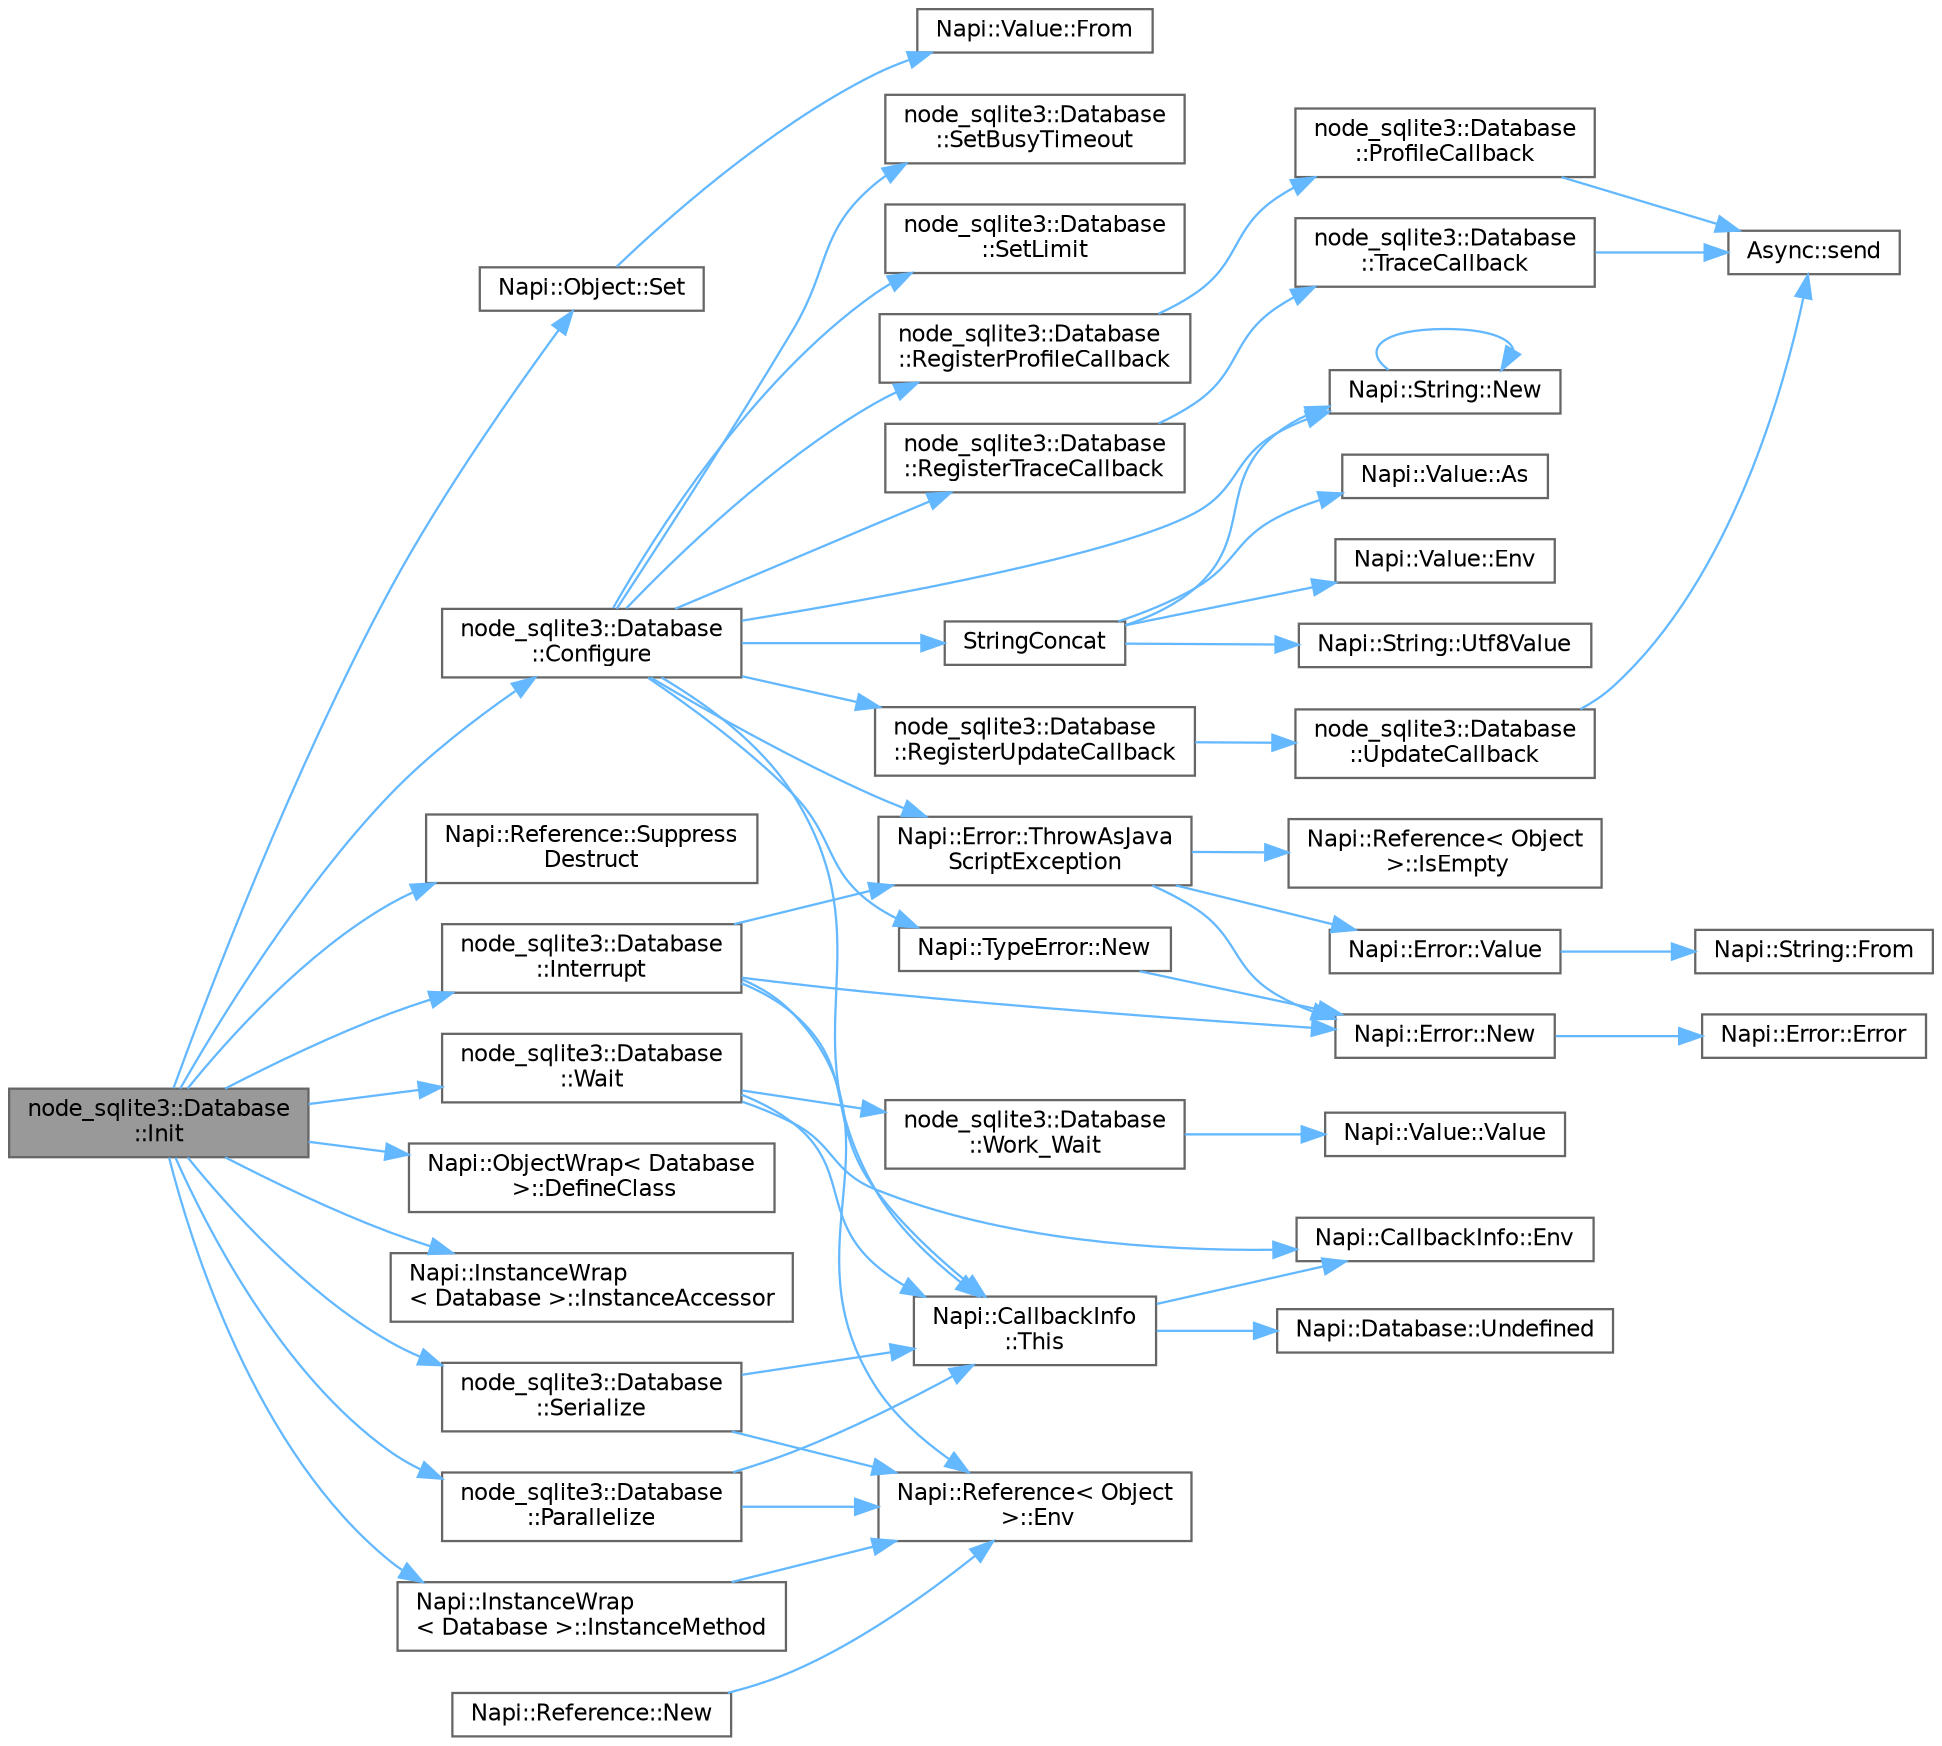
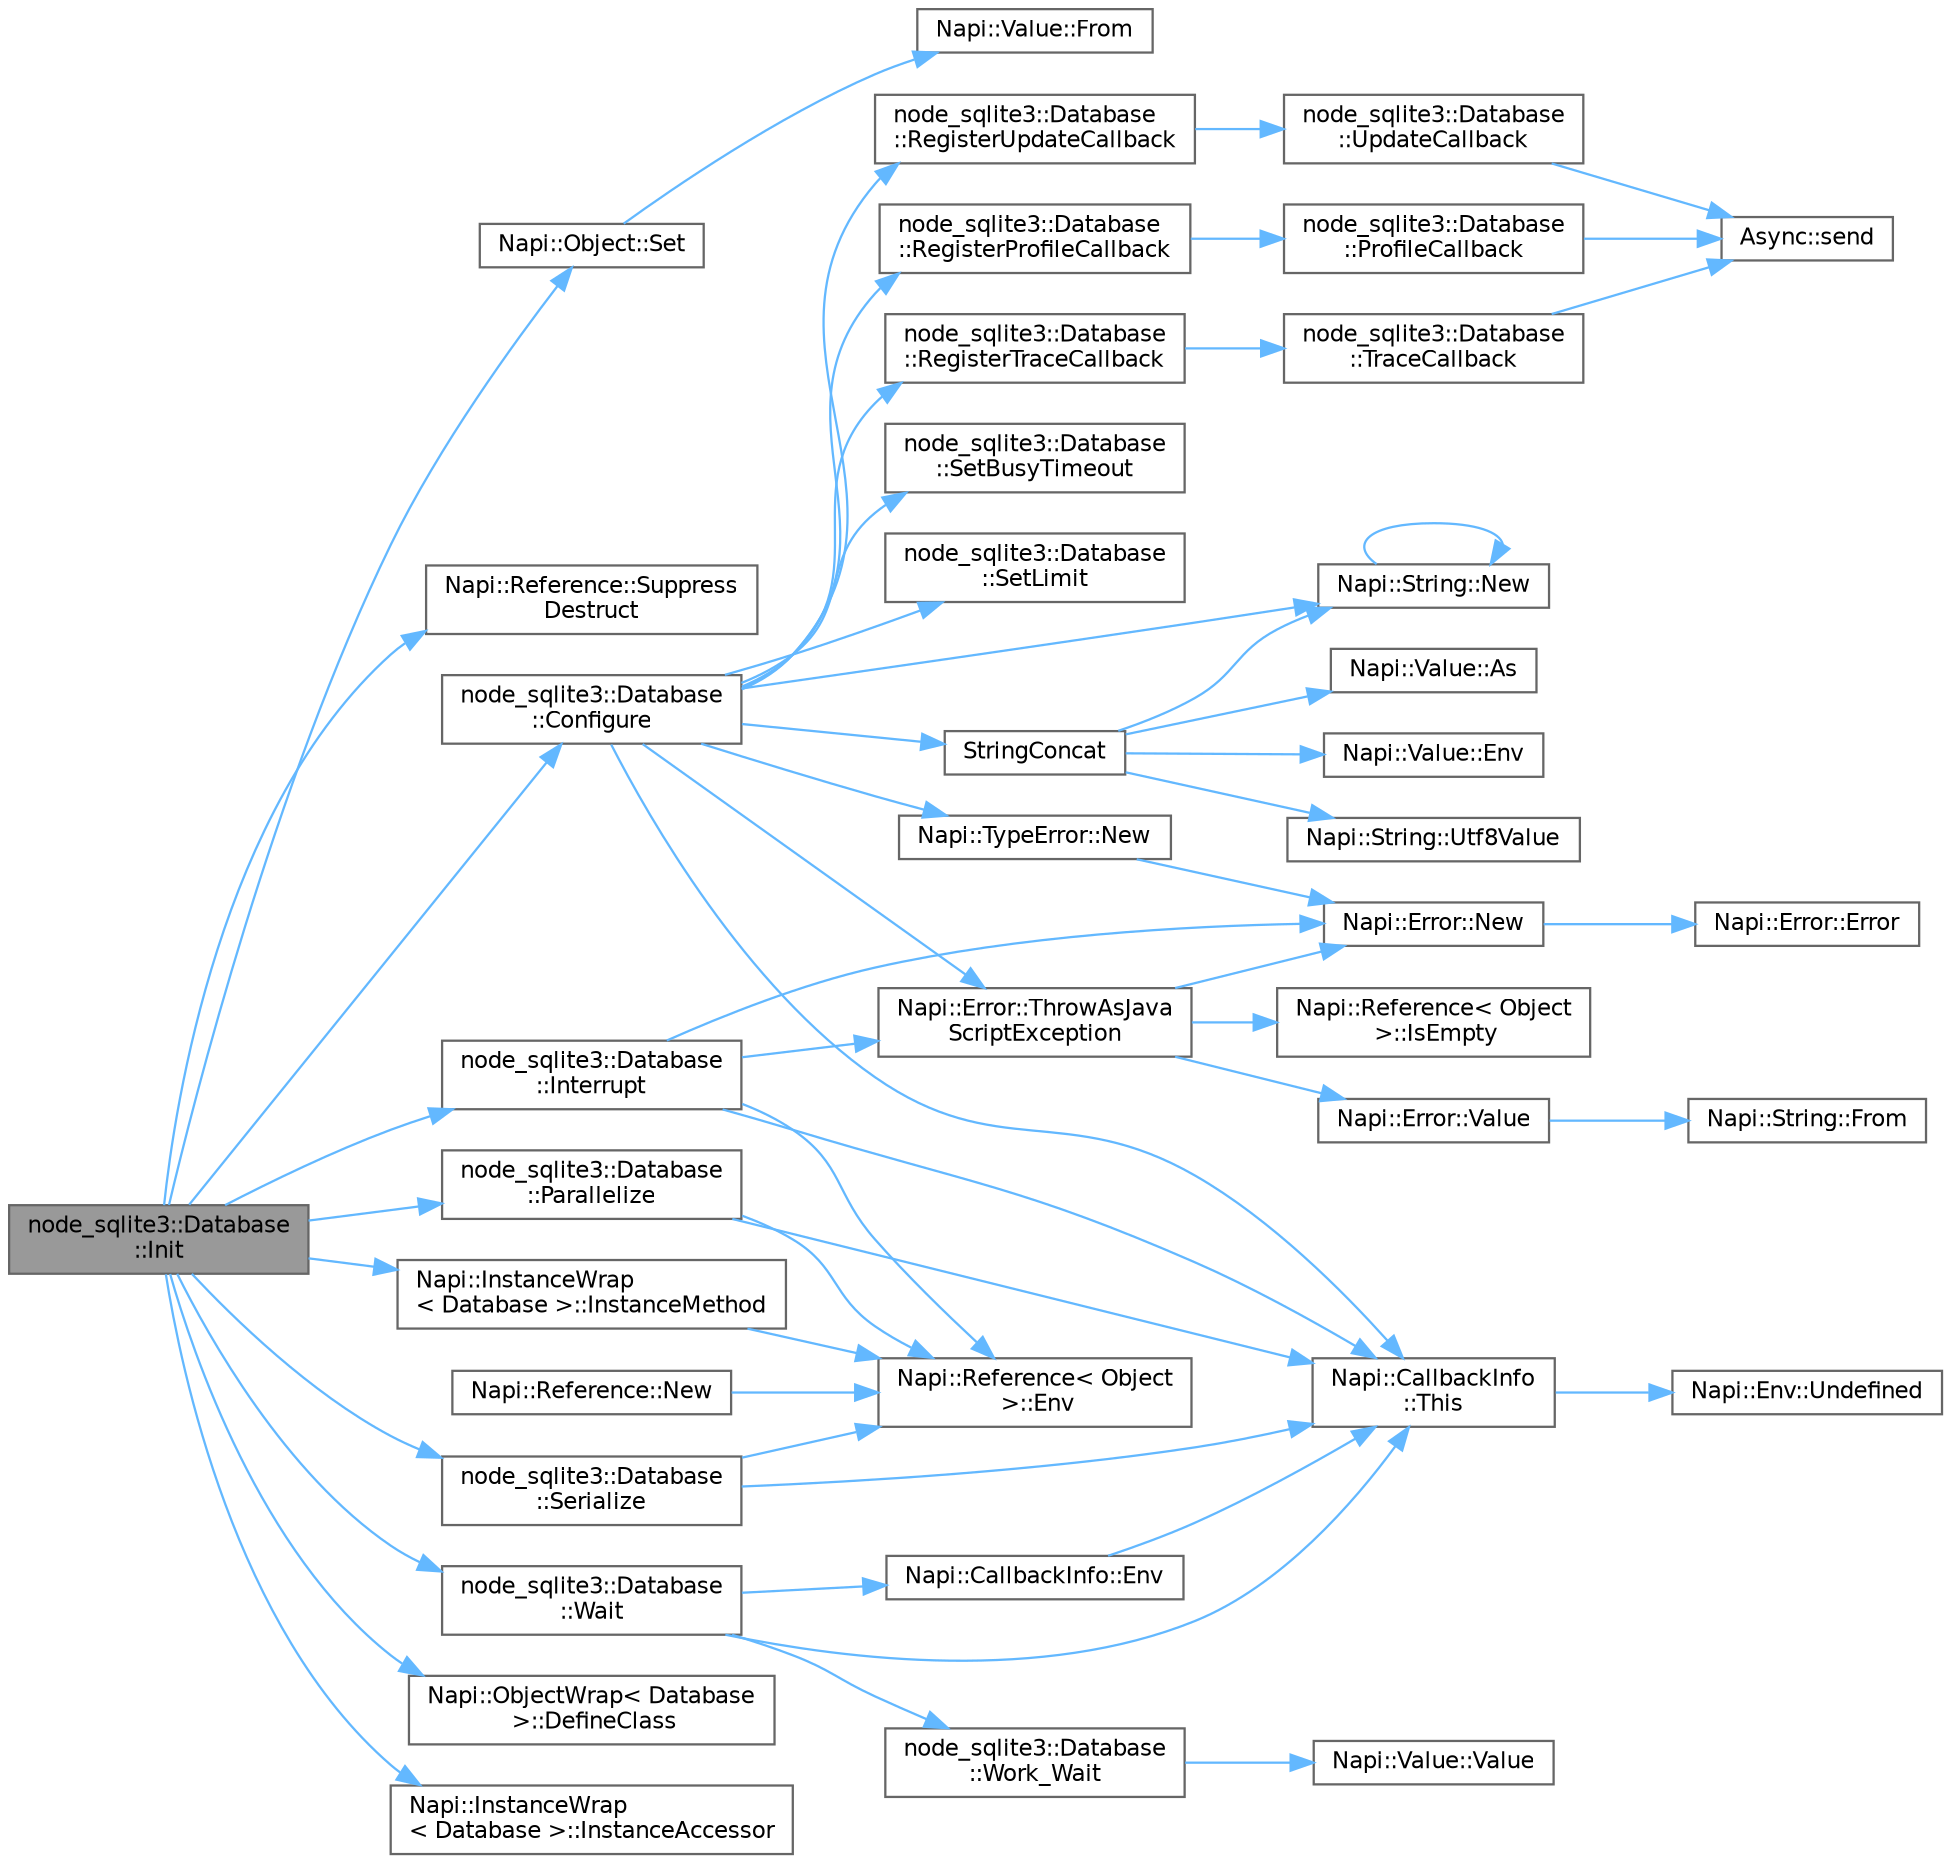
edge "Napi::CallbackInfo ::This" -> "Napi::CallbackInfo::Env": reversed
node "Napi::Database::Undefined": label "Napi::Database::Undefined" -> "Napi::Env::Undefined"
